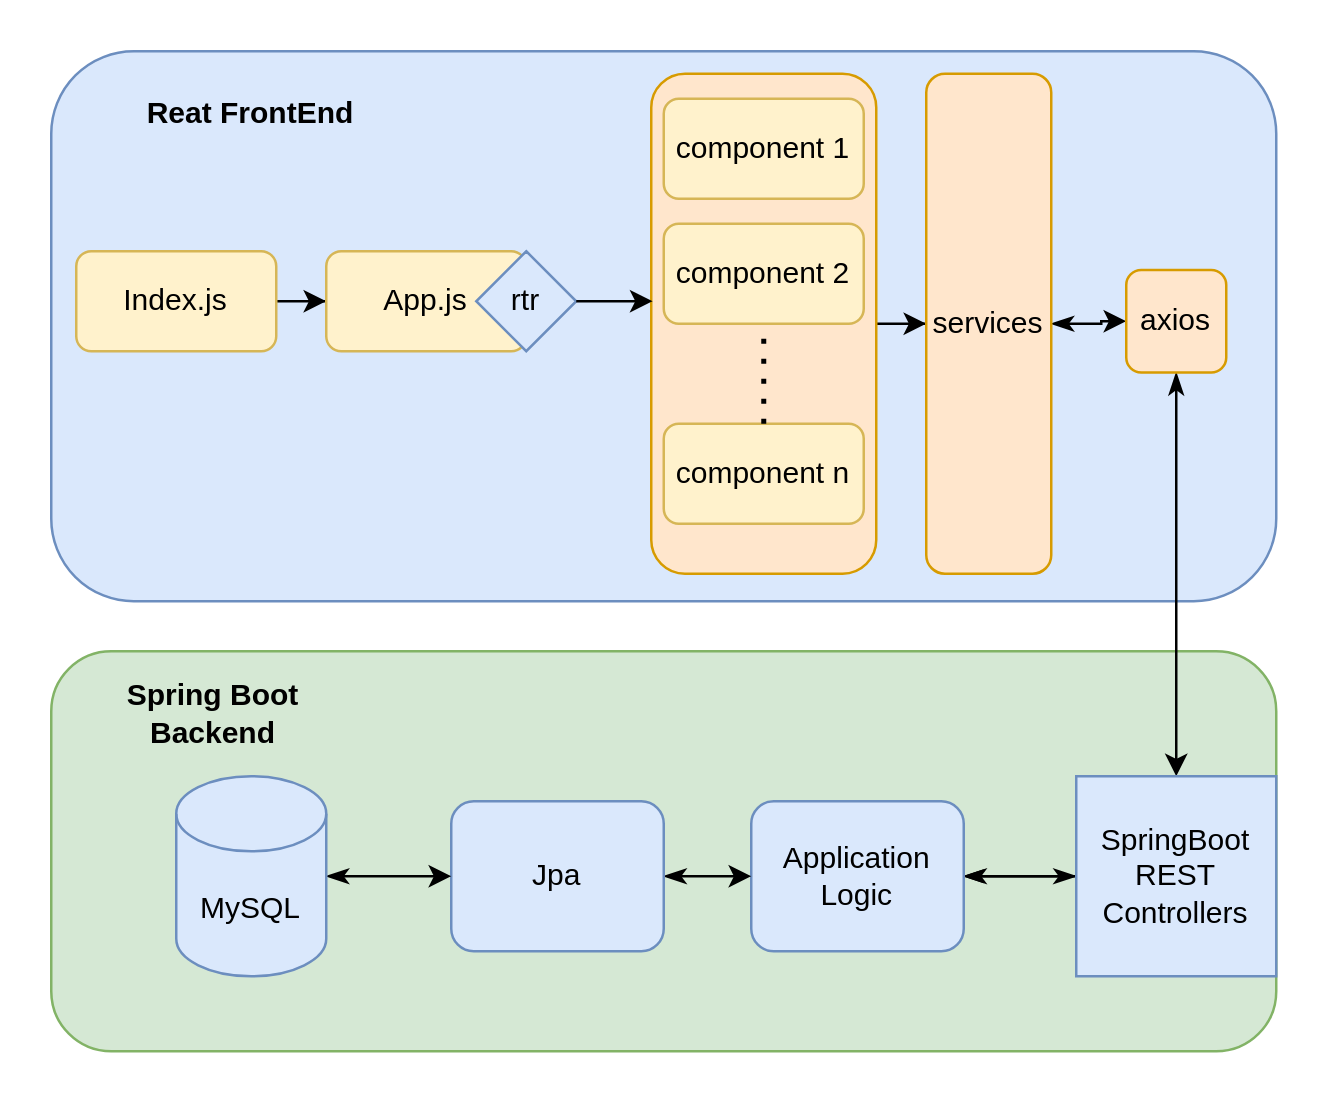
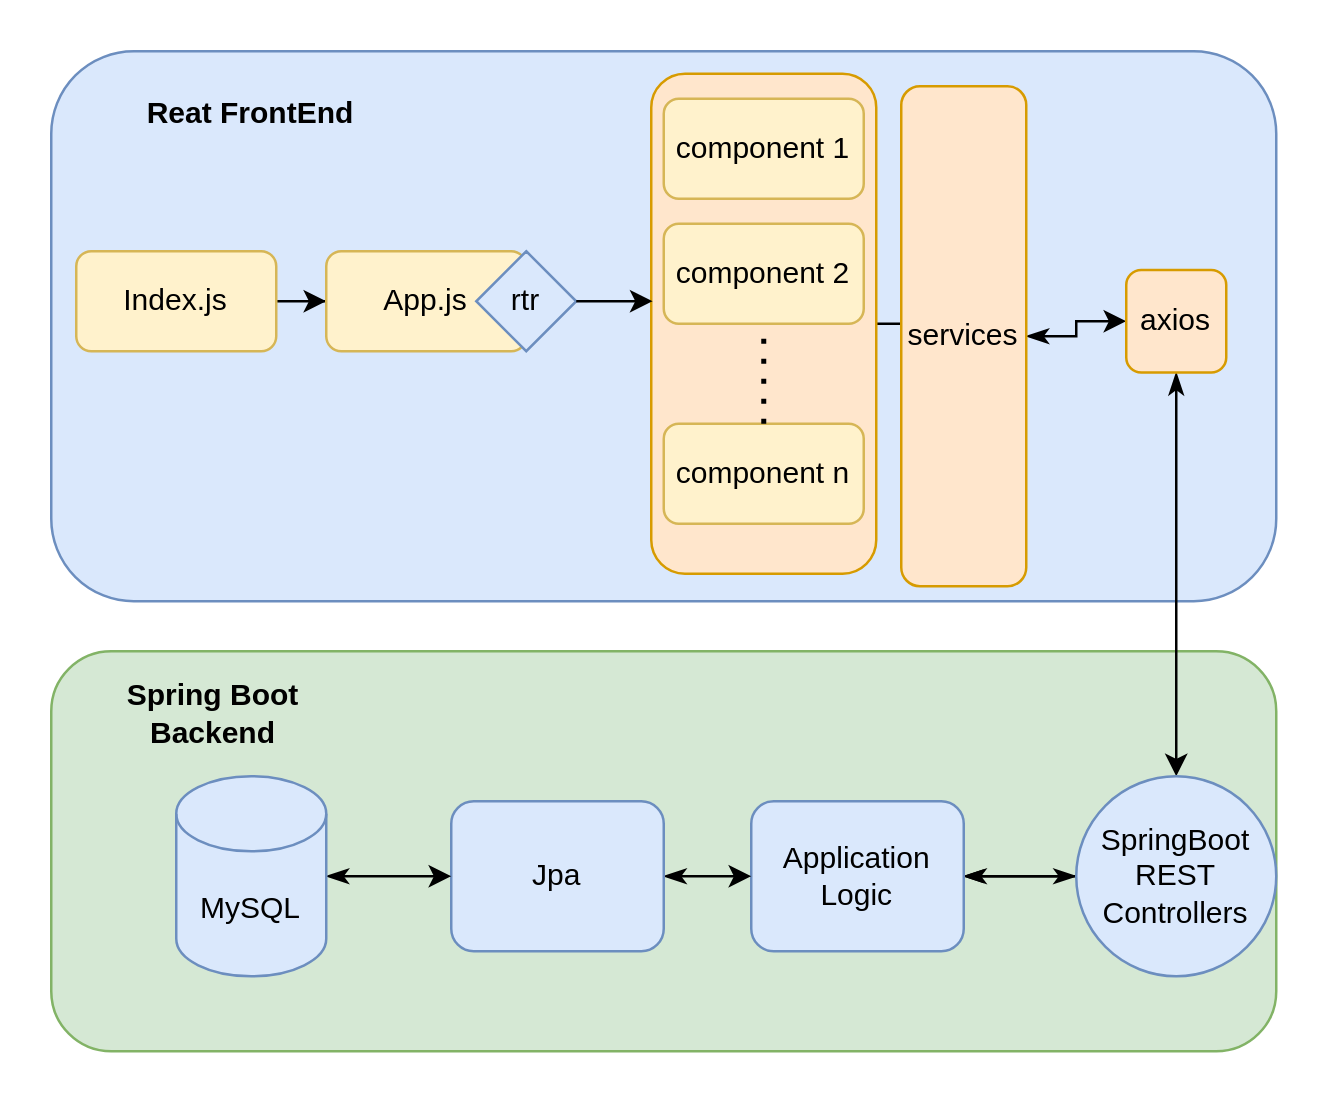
node "services": moved (989, 324) -> (964, 336)
node "SpringBoot REST Controllers": shape rectangle -> ellipse
